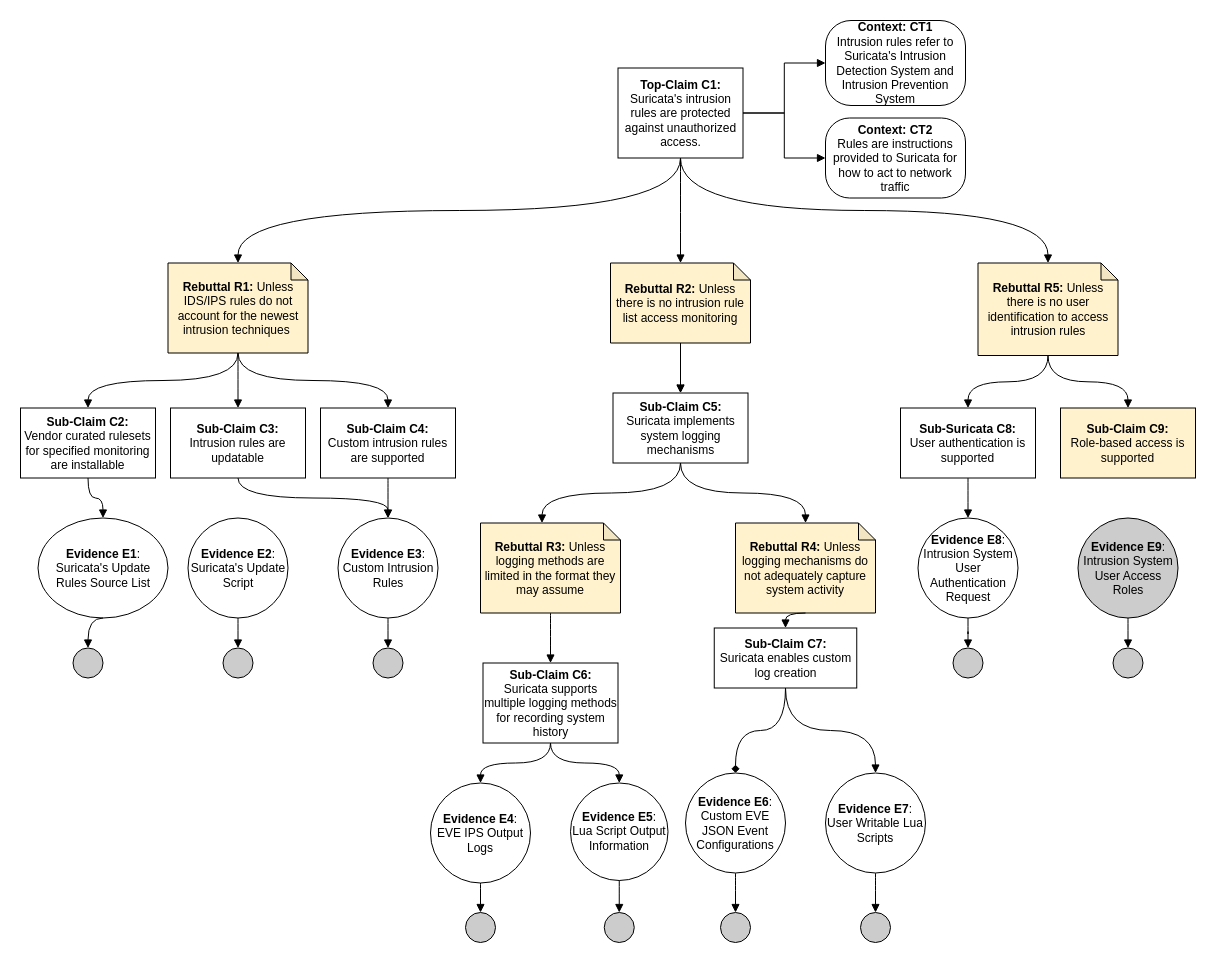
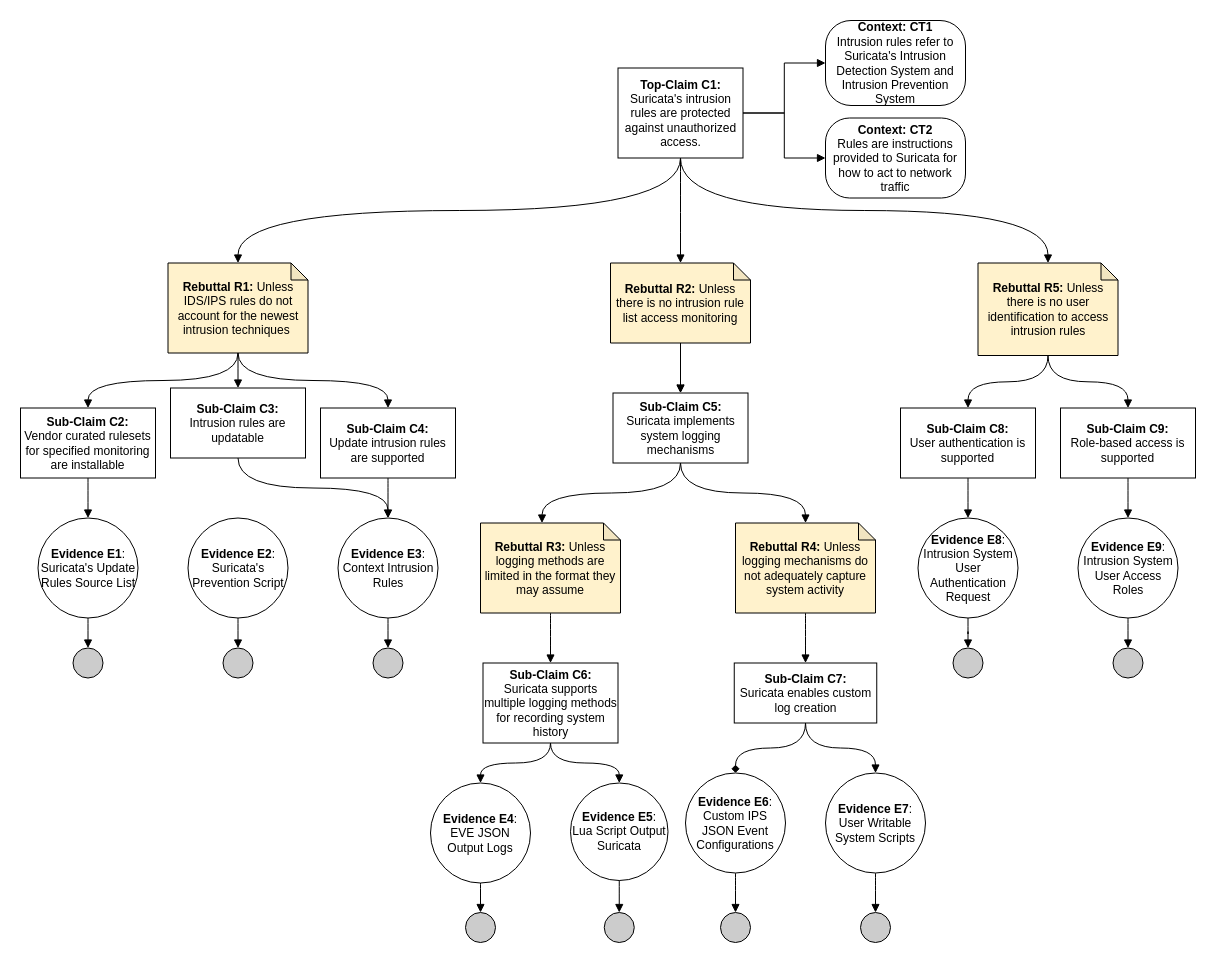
node "Sub-Claim C3: Intrusion rules are updatable": moved (238, 443) -> (238, 423)
node "Sub-Claim C9: Role-based access is supported": fillcolor #fff2cc -> #ffffff
node "Sub-Claim C4: Custom intrusion rules are supported": label "Sub-Claim C4: Custom intrusion rules are supported" -> "Sub-Claim C4: Update intrusion rules are supported"
node "Sub-Suricata C8: User authentication is supported": label "Sub-Suricata C8: User authentication is supported" -> "Sub-Claim C8: User authentication is supported"
edge "Sub-Claim C9: Role-based access is supported" -> "Evidence E9: Intrusion System User Access Roles": added
node "Evidence E1: Suricata's Update Rules Source List": size 130x100 -> 100x100
node "Evidence E9: Intrusion System User Access Roles": fillcolor #cccccc -> #ffffff
node "Evidence E2: Suricata's Update Script": label "Evidence E2: Suricata's Update Script" -> "Evidence E2: Suricata's Prevention Script"
node "Evidence E3: Custom Intrusion Rules": label "Evidence E3: Custom Intrusion Rules" -> "Evidence E3: Context Intrusion Rules"
node "Sub-Claim C7: Suricata enables custom log creation": moved (786, 658) -> (806, 693)
node "Evidence E6: Custom EVE JSON Event Configurations": label "Evidence E6: Custom EVE JSON Event Configurations" -> "Evidence E6: Custom IPS JSON Event Configurations"
node "Evidence E7: User Writable Lua Scripts": label "Evidence E7: User Writable Lua Scripts" -> "Evidence E7: User Writable System Scripts"
node "Evidence E5: Lua Script Output Information": label "Evidence E5: Lua Script Output Information" -> "Evidence E5: Lua Script Output Suricata"
node "Evidence E4: EVE IPS Output Logs": label "Evidence E4: EVE IPS Output Logs" -> "Evidence E4: EVE JSON Output Logs"
